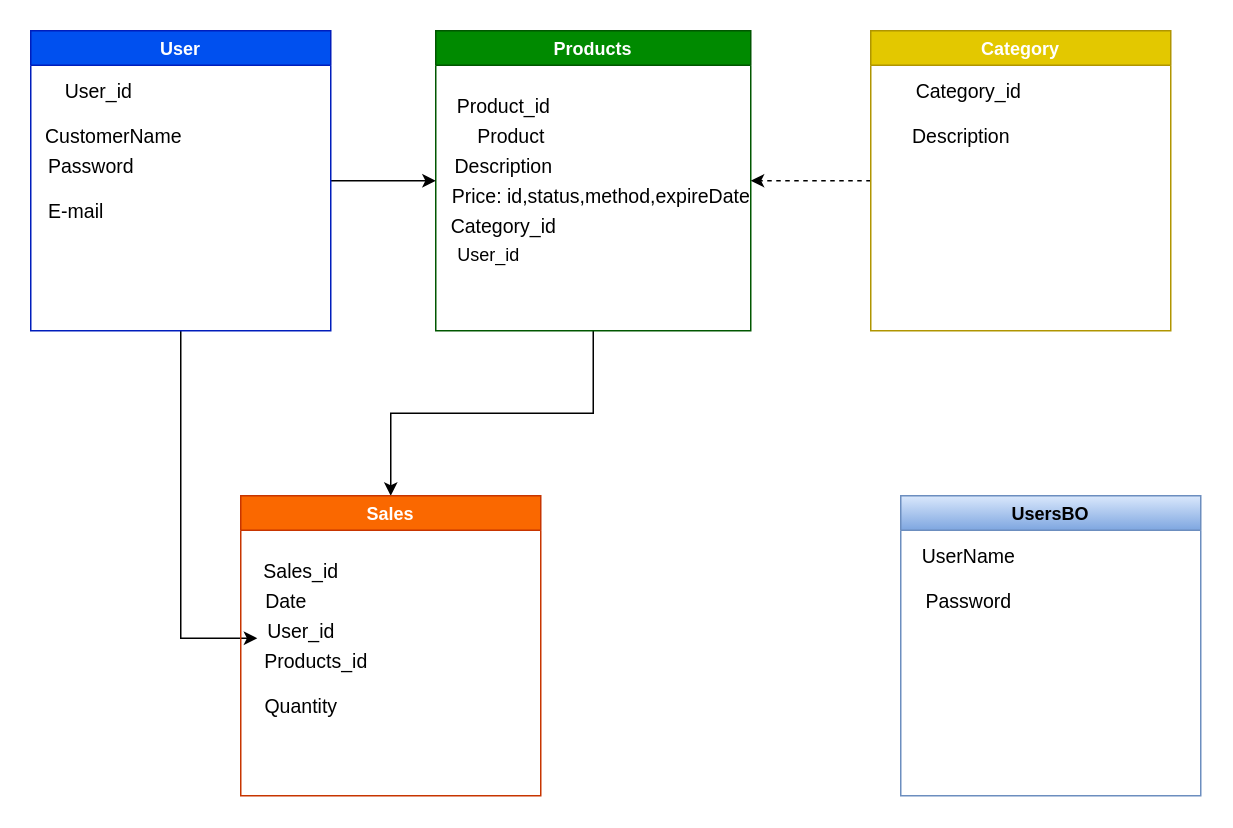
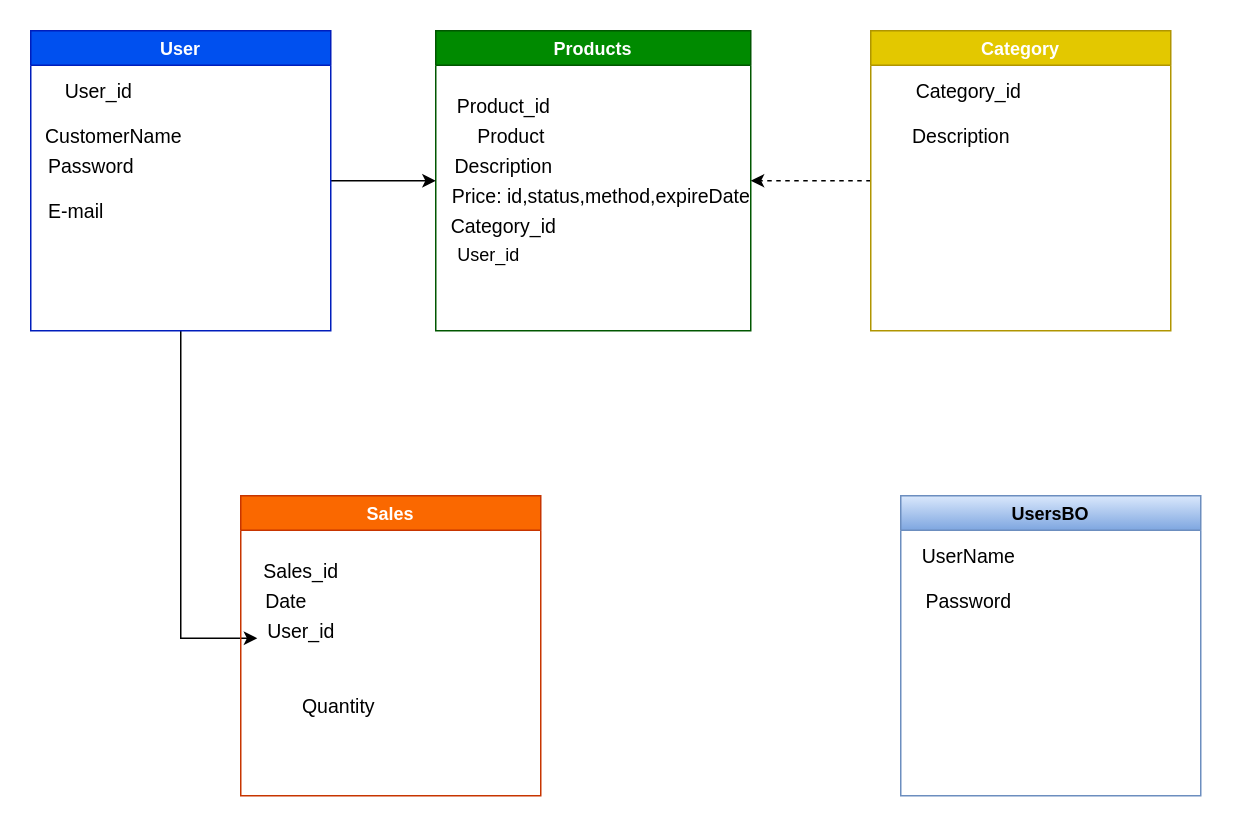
edge "Products" -> "Sales": removed
node "Products_id": removed
node "Quantity": moved (301, 706) -> (338, 706)
